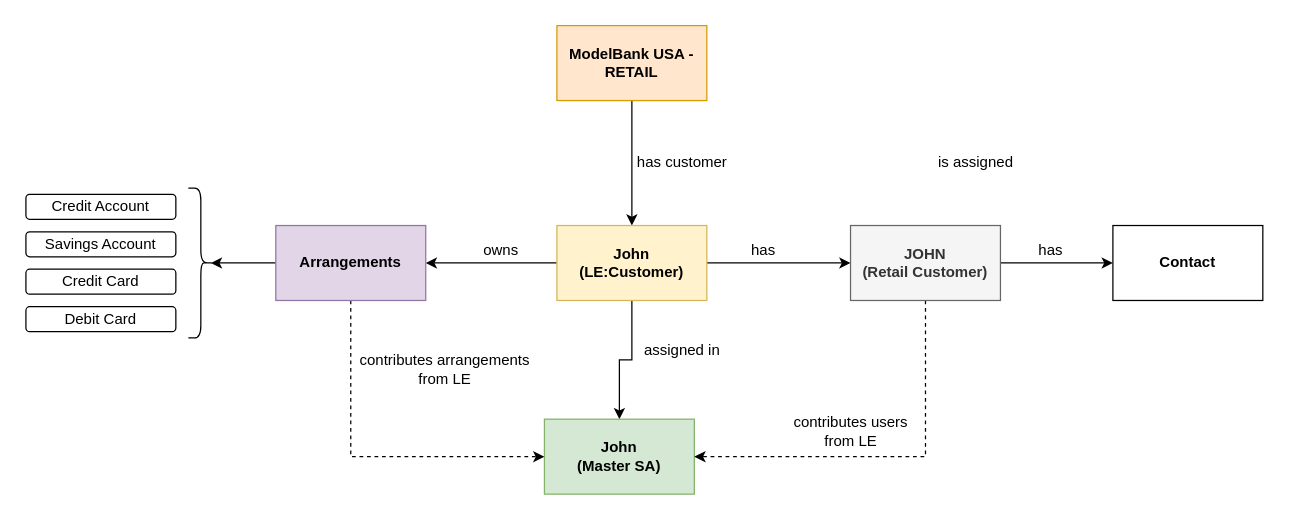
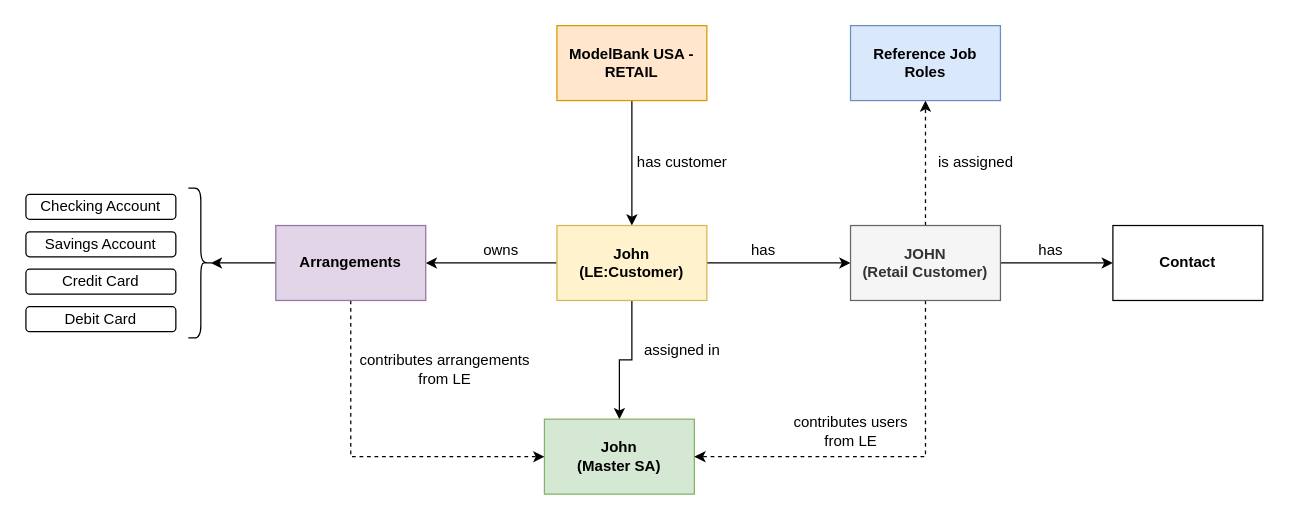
node "Reference Job Roles": added
edge "JOHN (Retail Customer)" -> "Reference Job Roles": added
node "Credit Account": label "Credit Account" -> "Checking Account"
